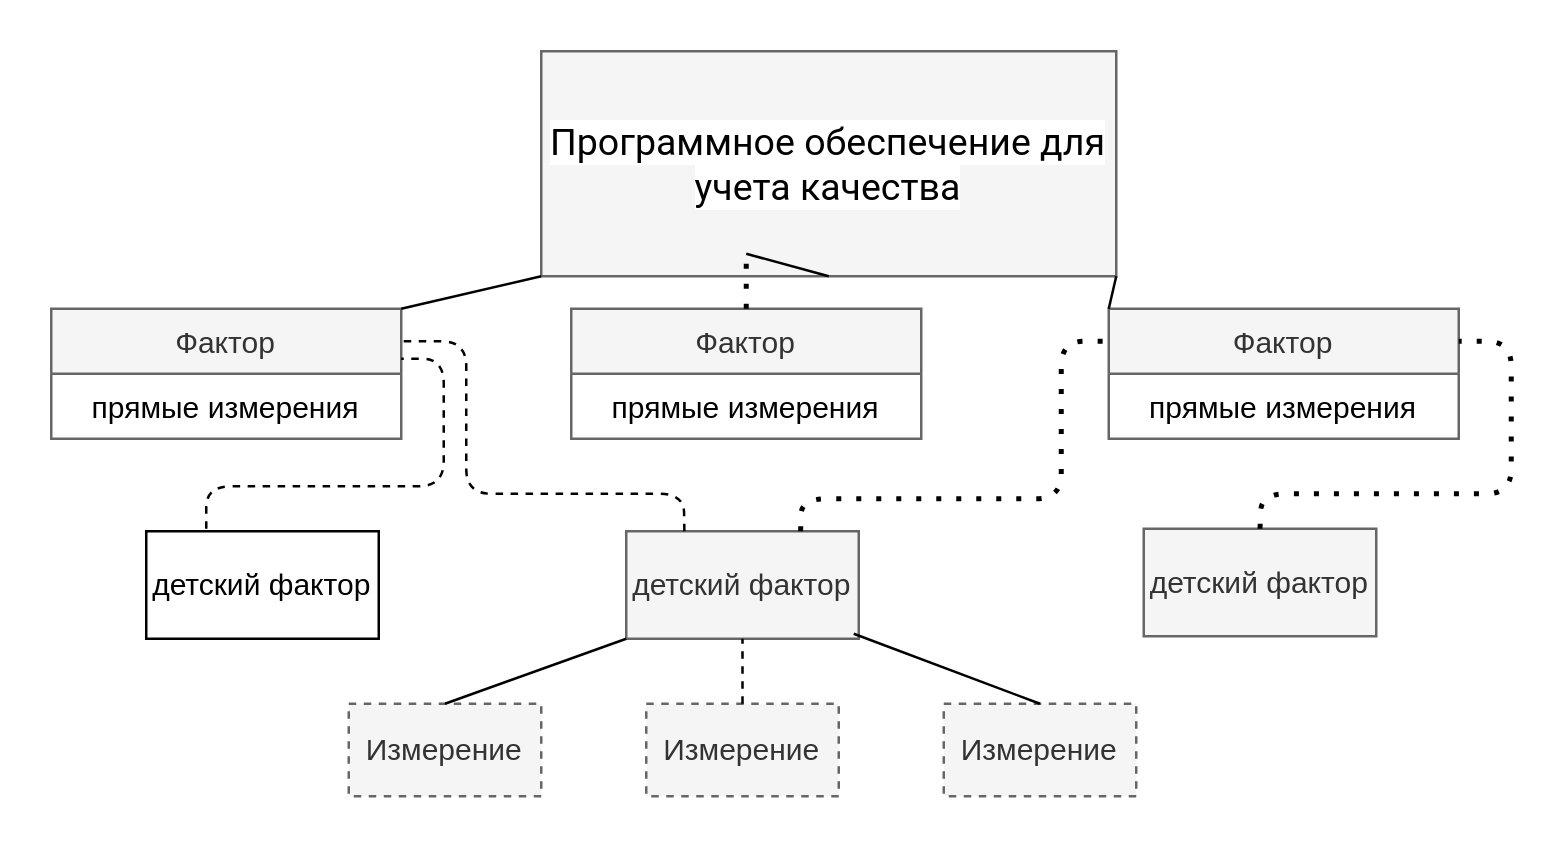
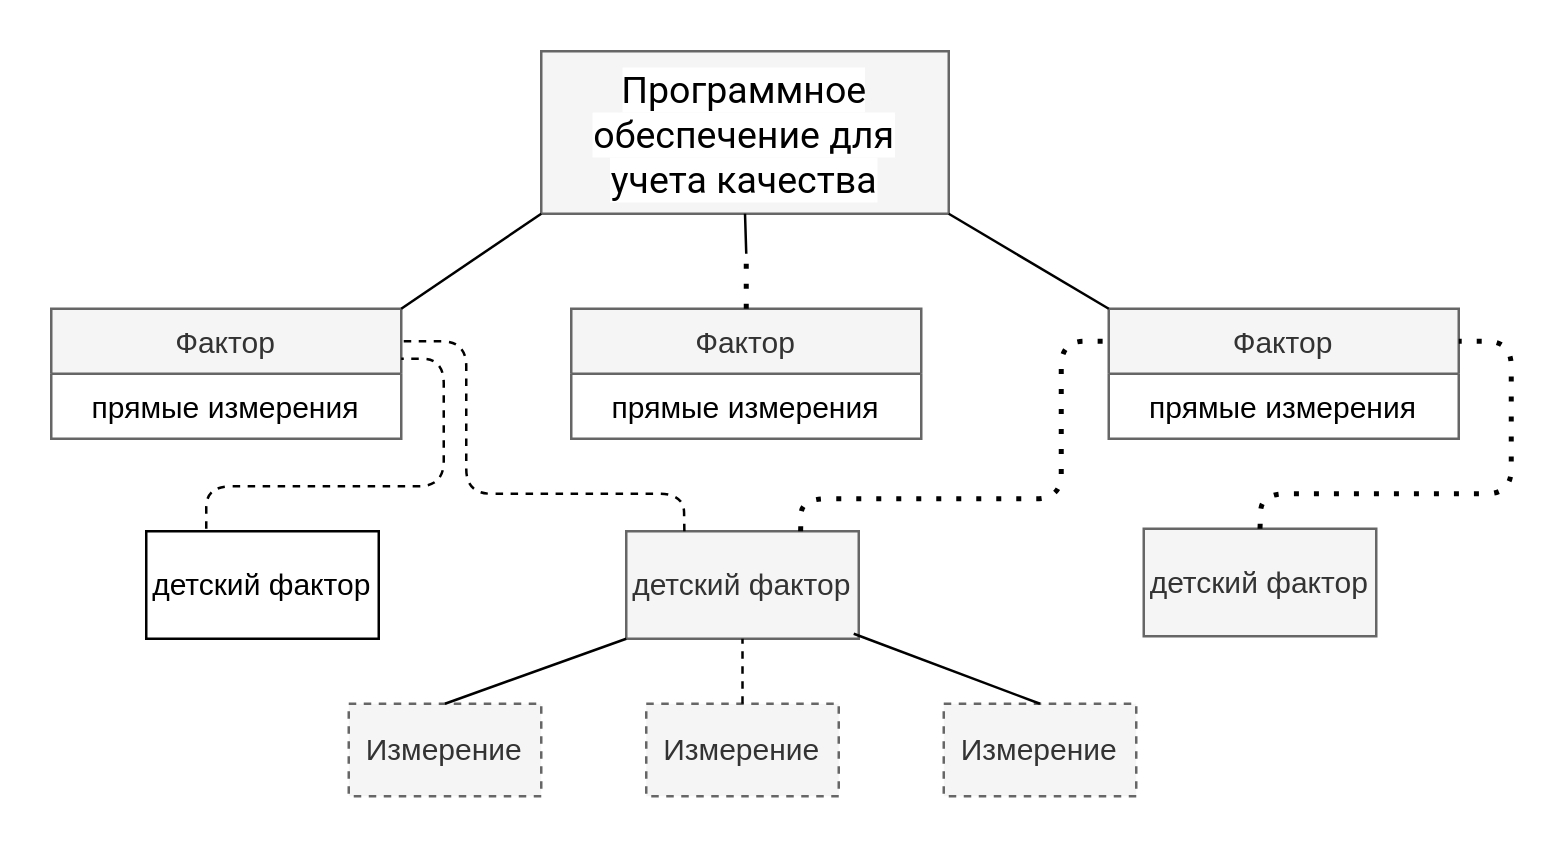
node "Программное обеспечение для учета качества": size 575x225 -> 408x163
